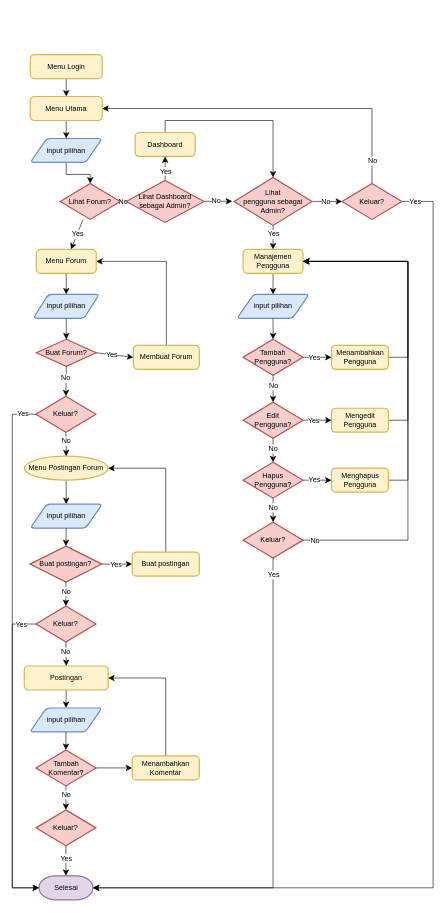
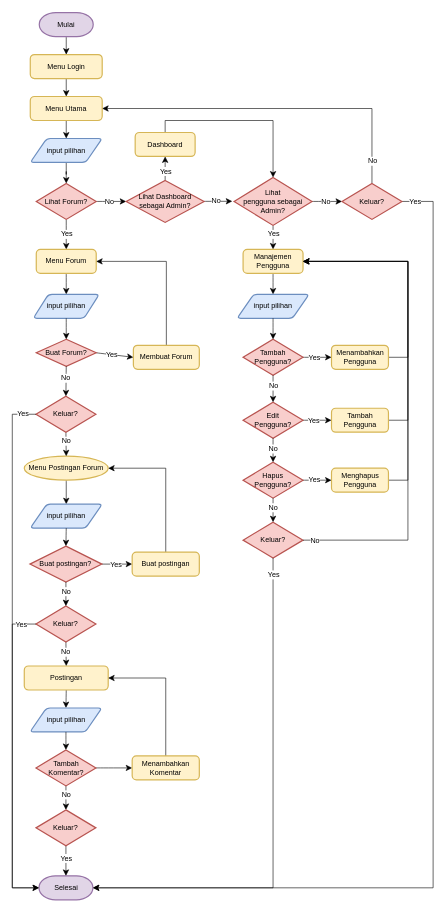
node "Mulai": added
edge "Mulai" -> "Menu Login": added
node "Lihat Forum?": moved (90, 201) -> (66, 201)
node "Mengedit Pengguna": label "Mengedit Pengguna" -> "Tambah Pengguna"
